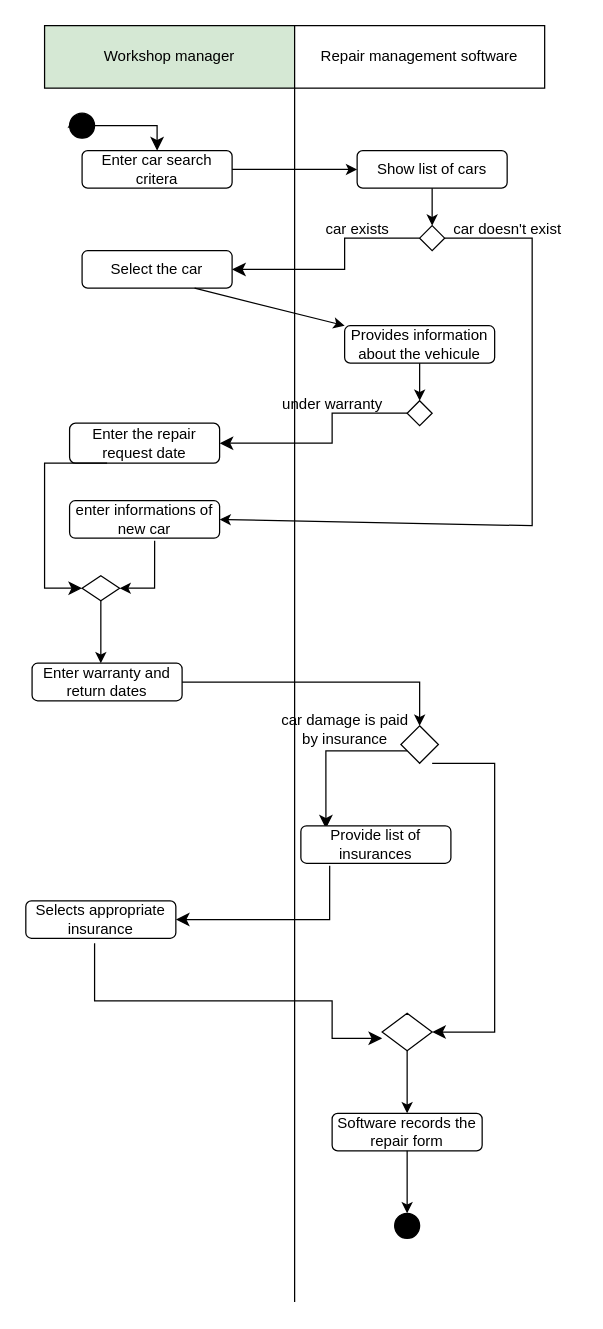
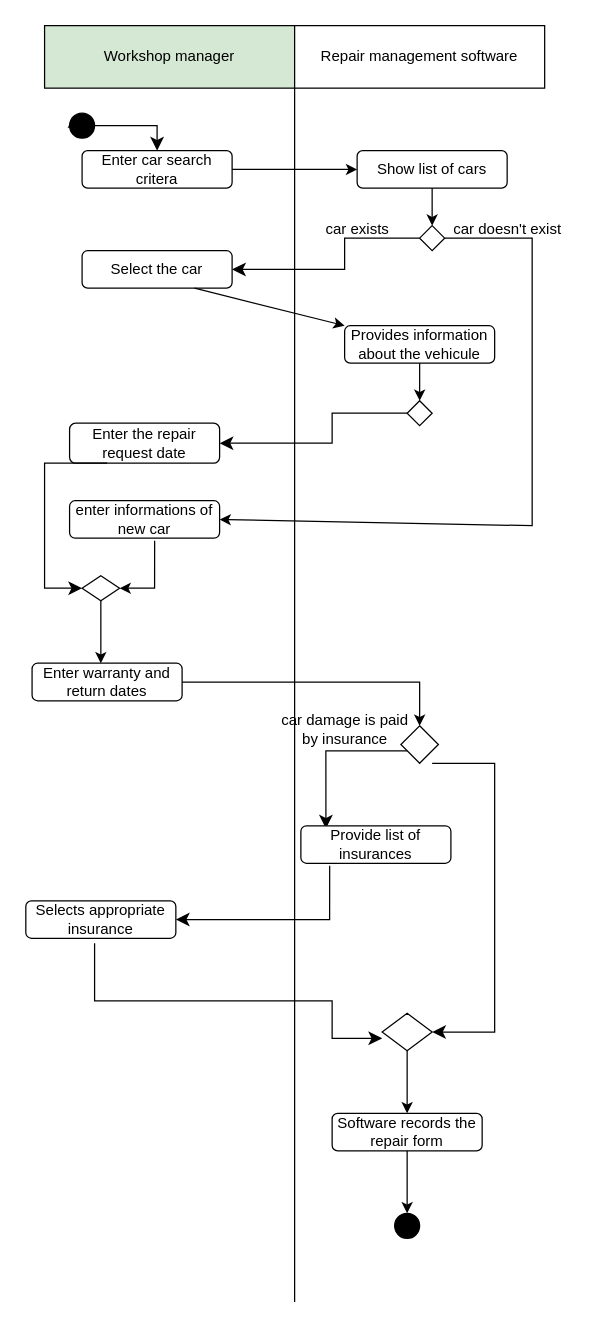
node "under warranty": removed
